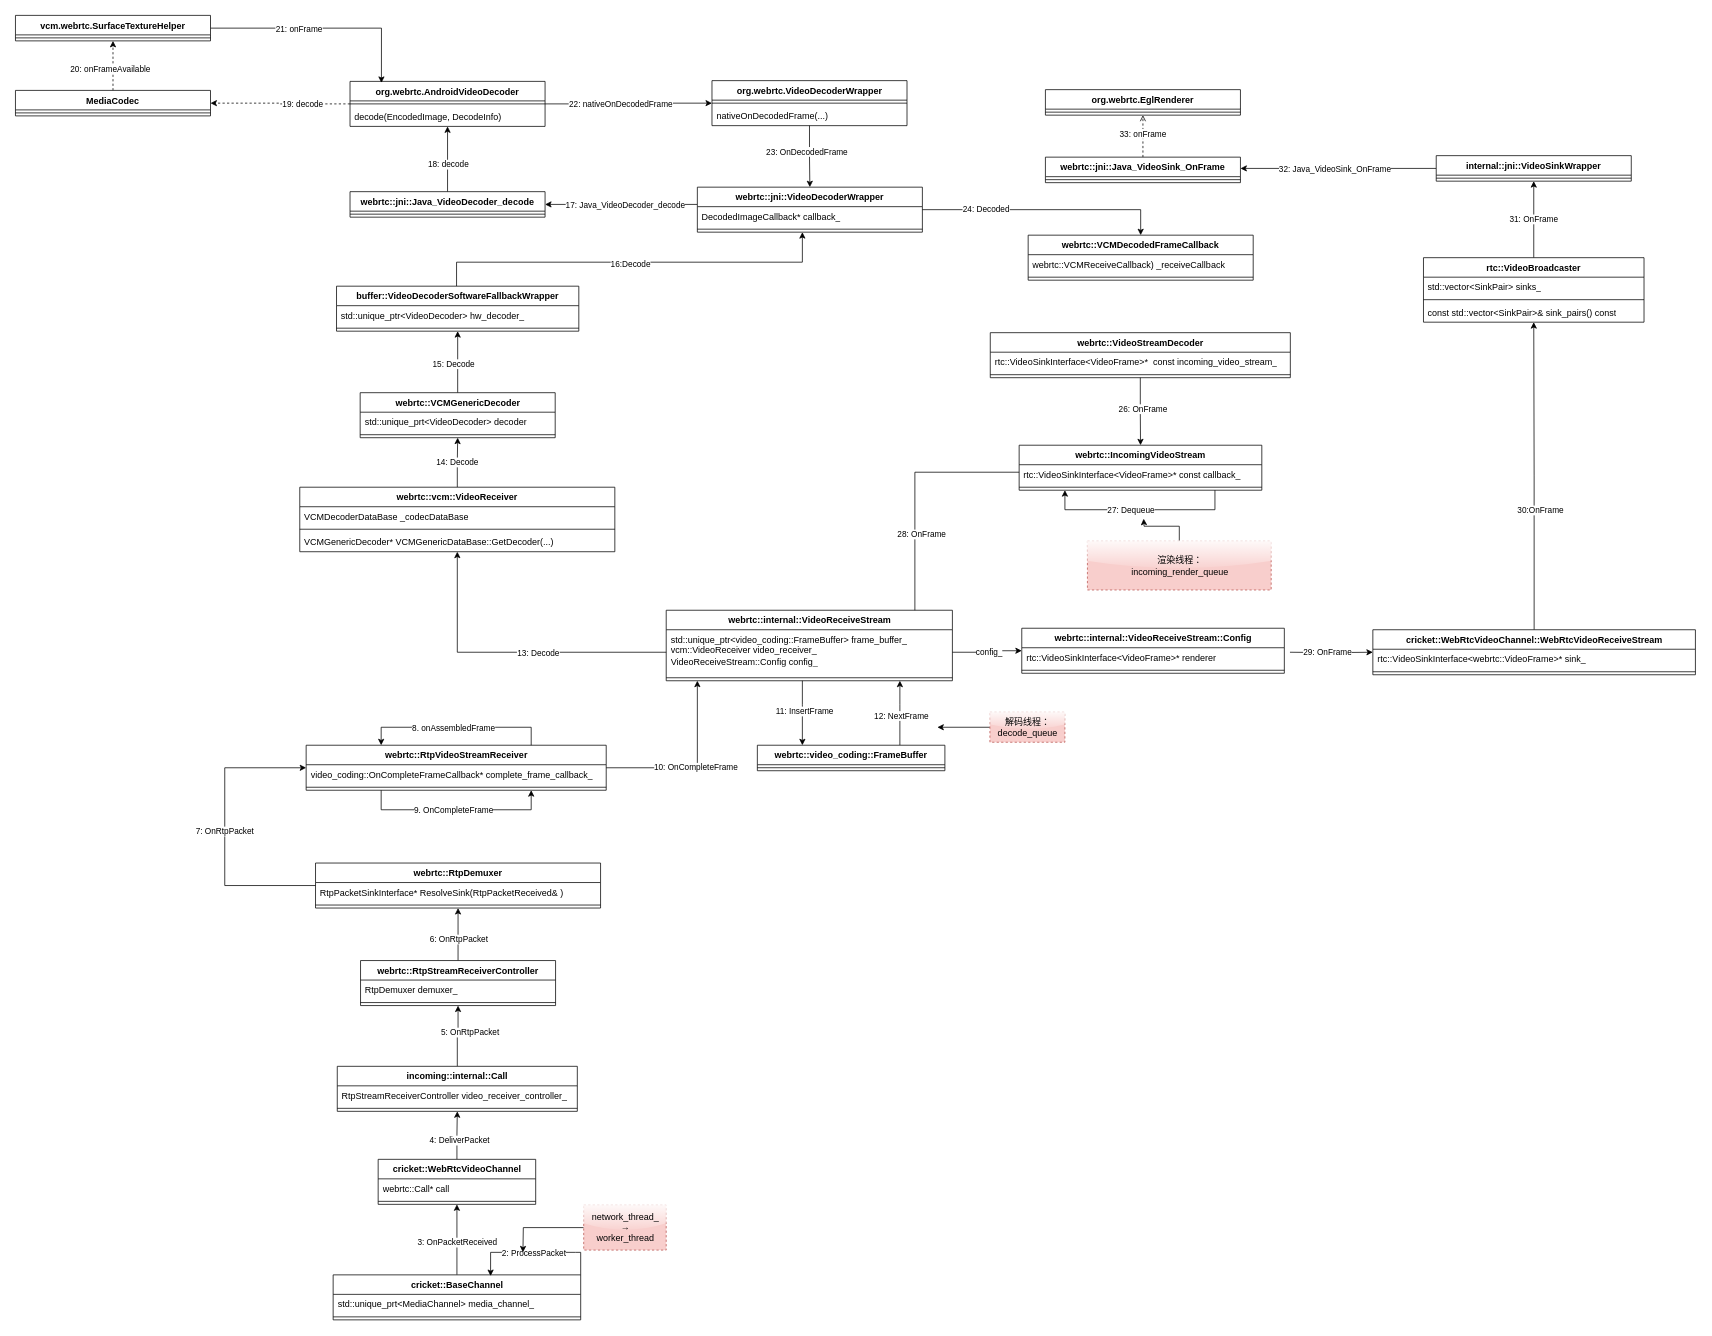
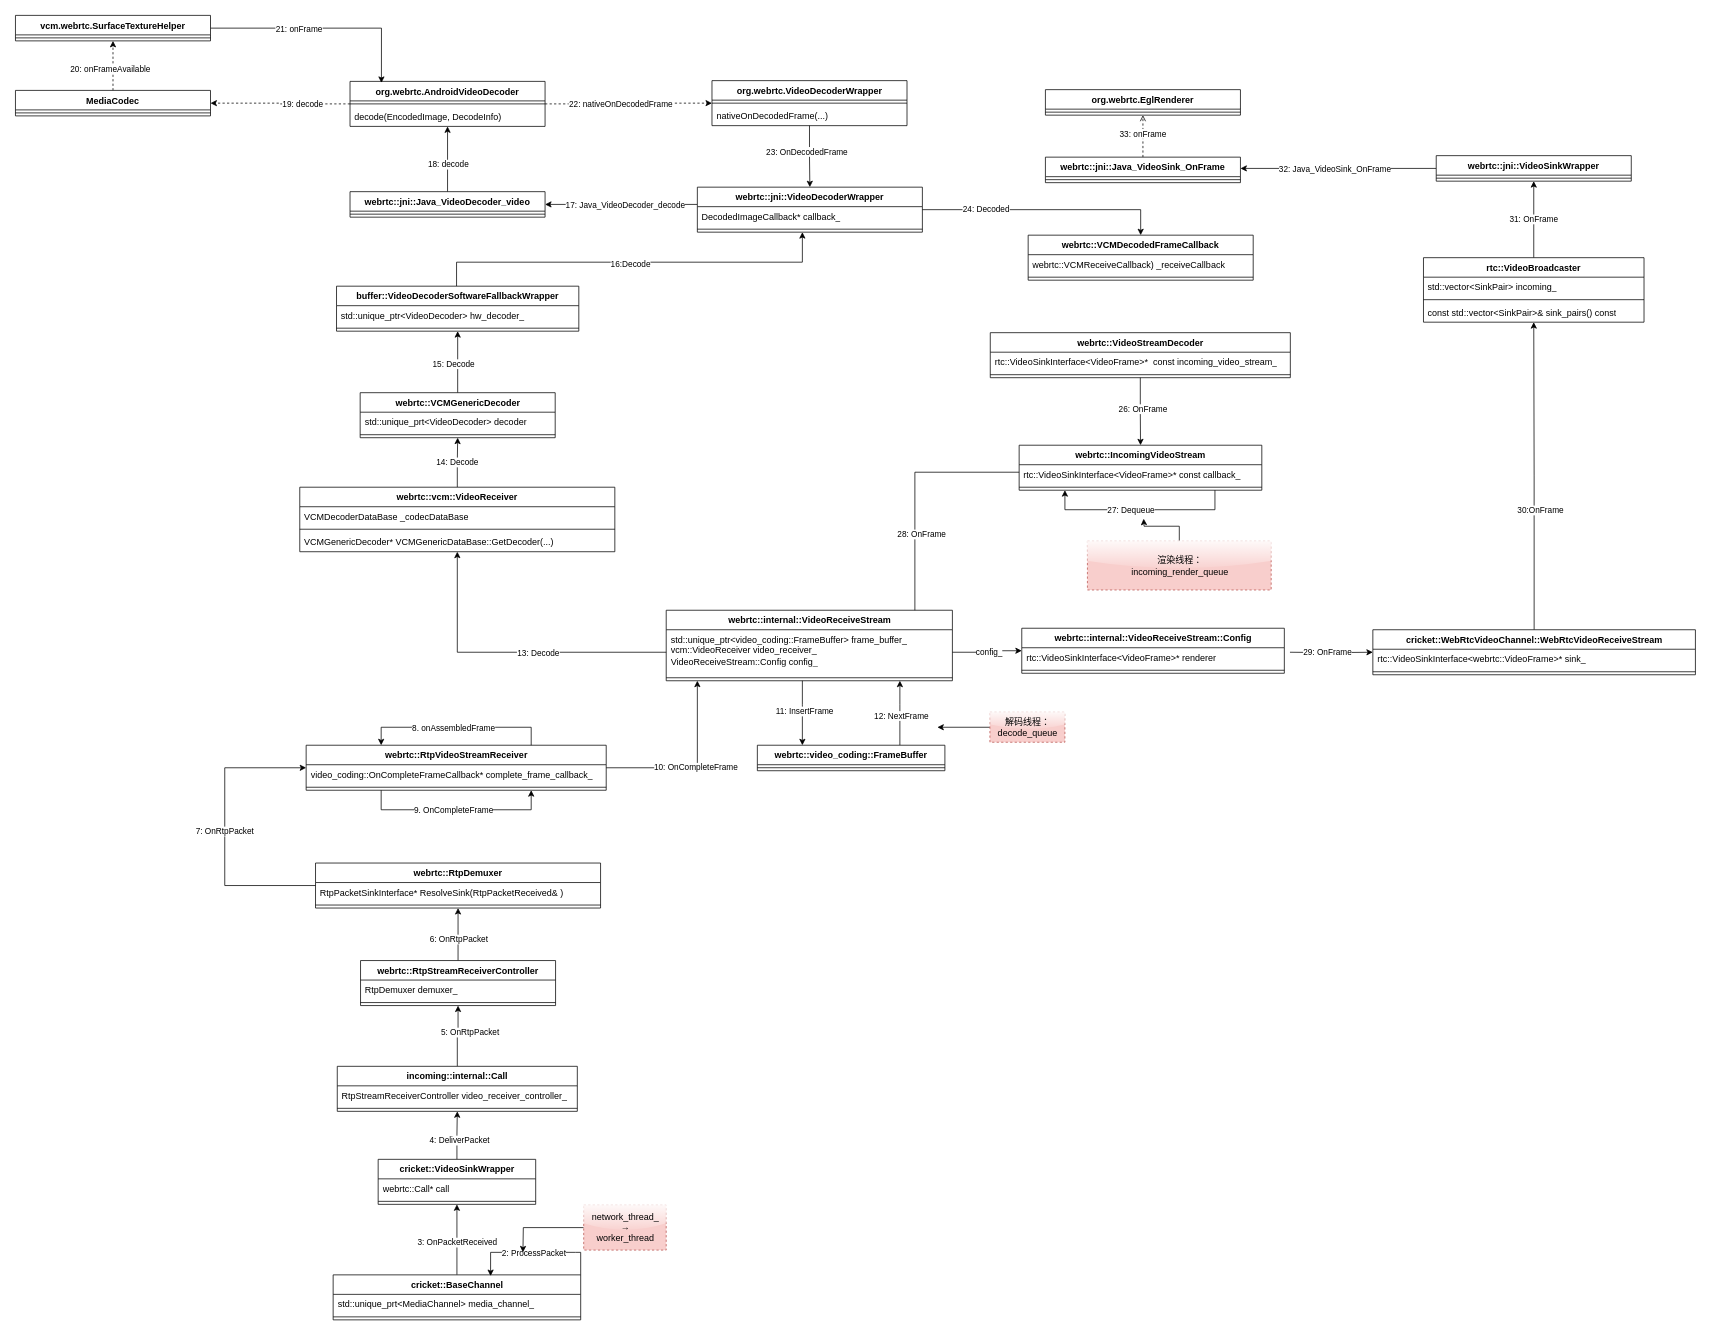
edge "org.webrtc.AndroidVideoDecoder" -> "org.webrtc.VideoDecoderWrapper": style solid -> dashed
node "internal::jni::VideoSinkWrapper": label "internal::jni::VideoSinkWrapper" -> "webrtc::jni::VideoSinkWrapper"
node "webrtc::jni::Java_VideoDecoder_decode": label "webrtc::jni::Java_VideoDecoder_decode" -> "webrtc::jni::Java_VideoDecoder_video"
node "std::vector<SinkPair> sinks_": label "std::vector<SinkPair> sinks_" -> "std::vector<SinkPair> incoming_"
node "cricket::WebRtcVideoChannel": label "cricket::WebRtcVideoChannel" -> "cricket::VideoSinkWrapper"
